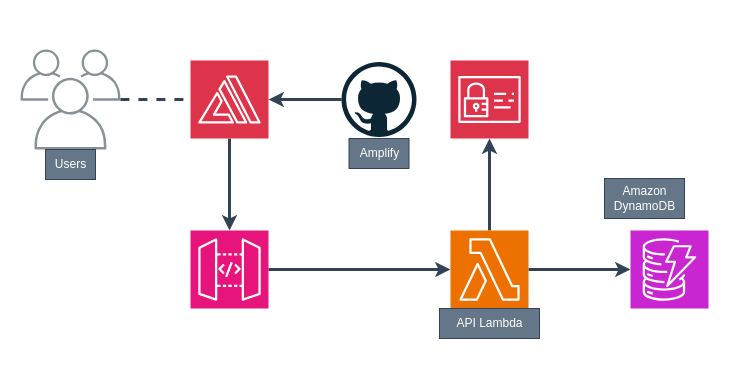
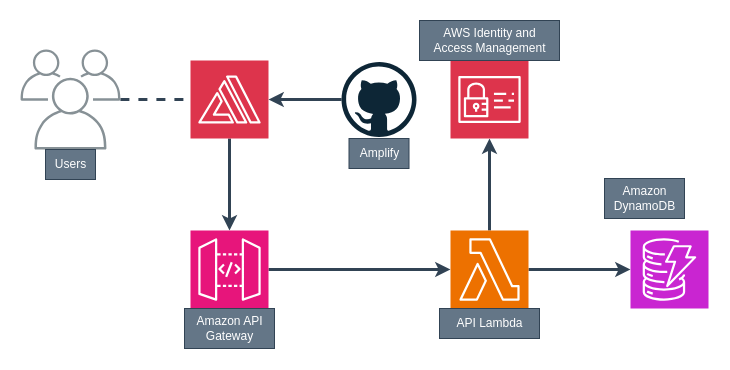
node "AWS Identity and Access Management": added
node "Amazon API Gateway": added
